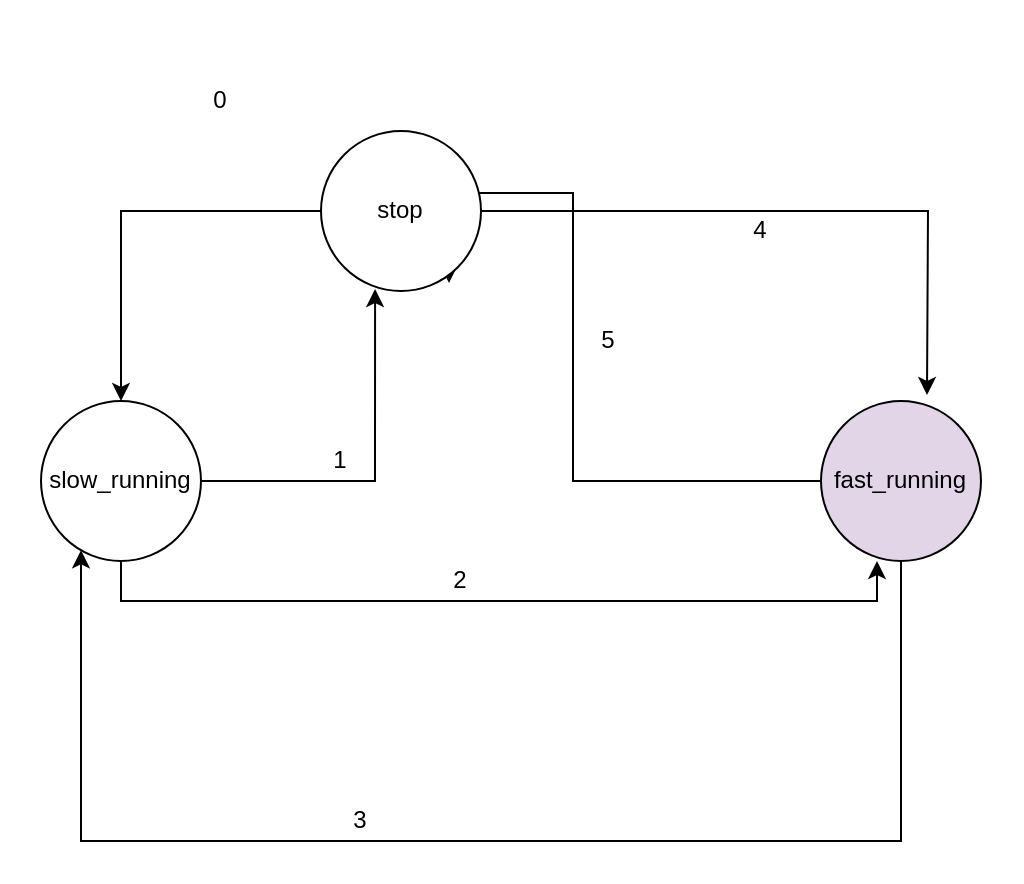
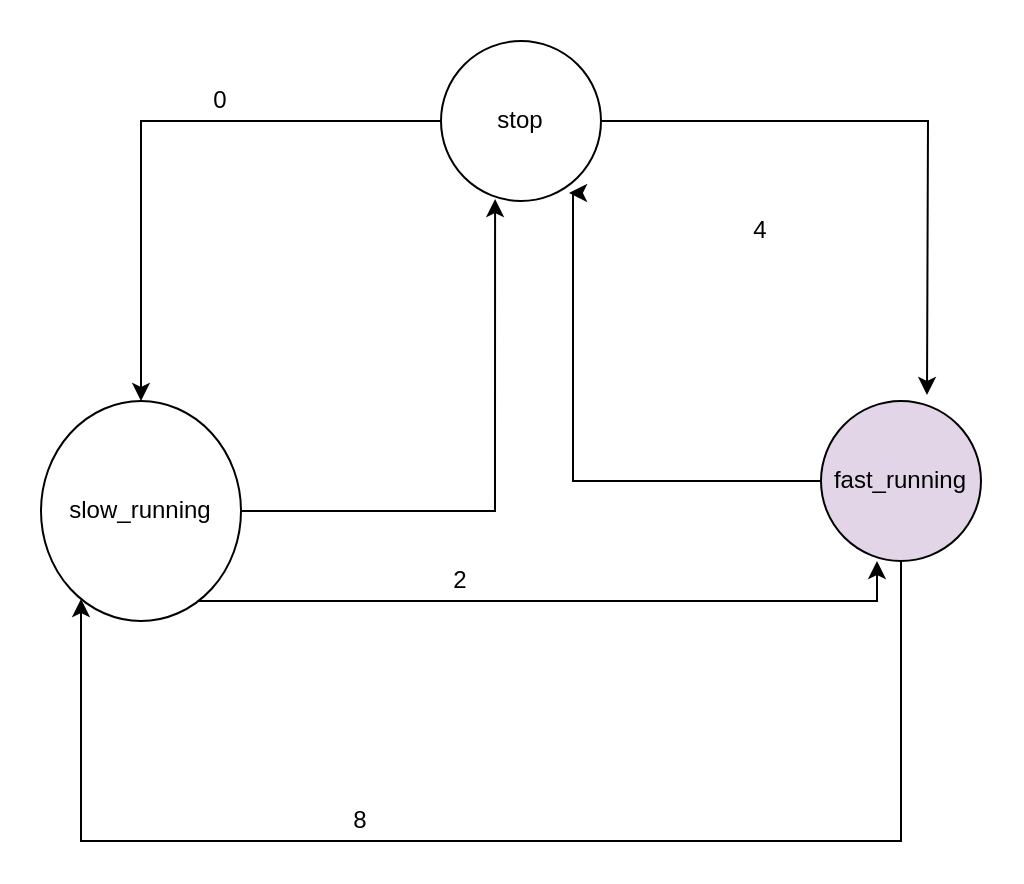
node "stop": moved (401, 211) -> (521, 121)
node "5": removed
node "1": removed
node "slow_running": size 160x160 -> 200x220
node "3": label "3" -> "8"
